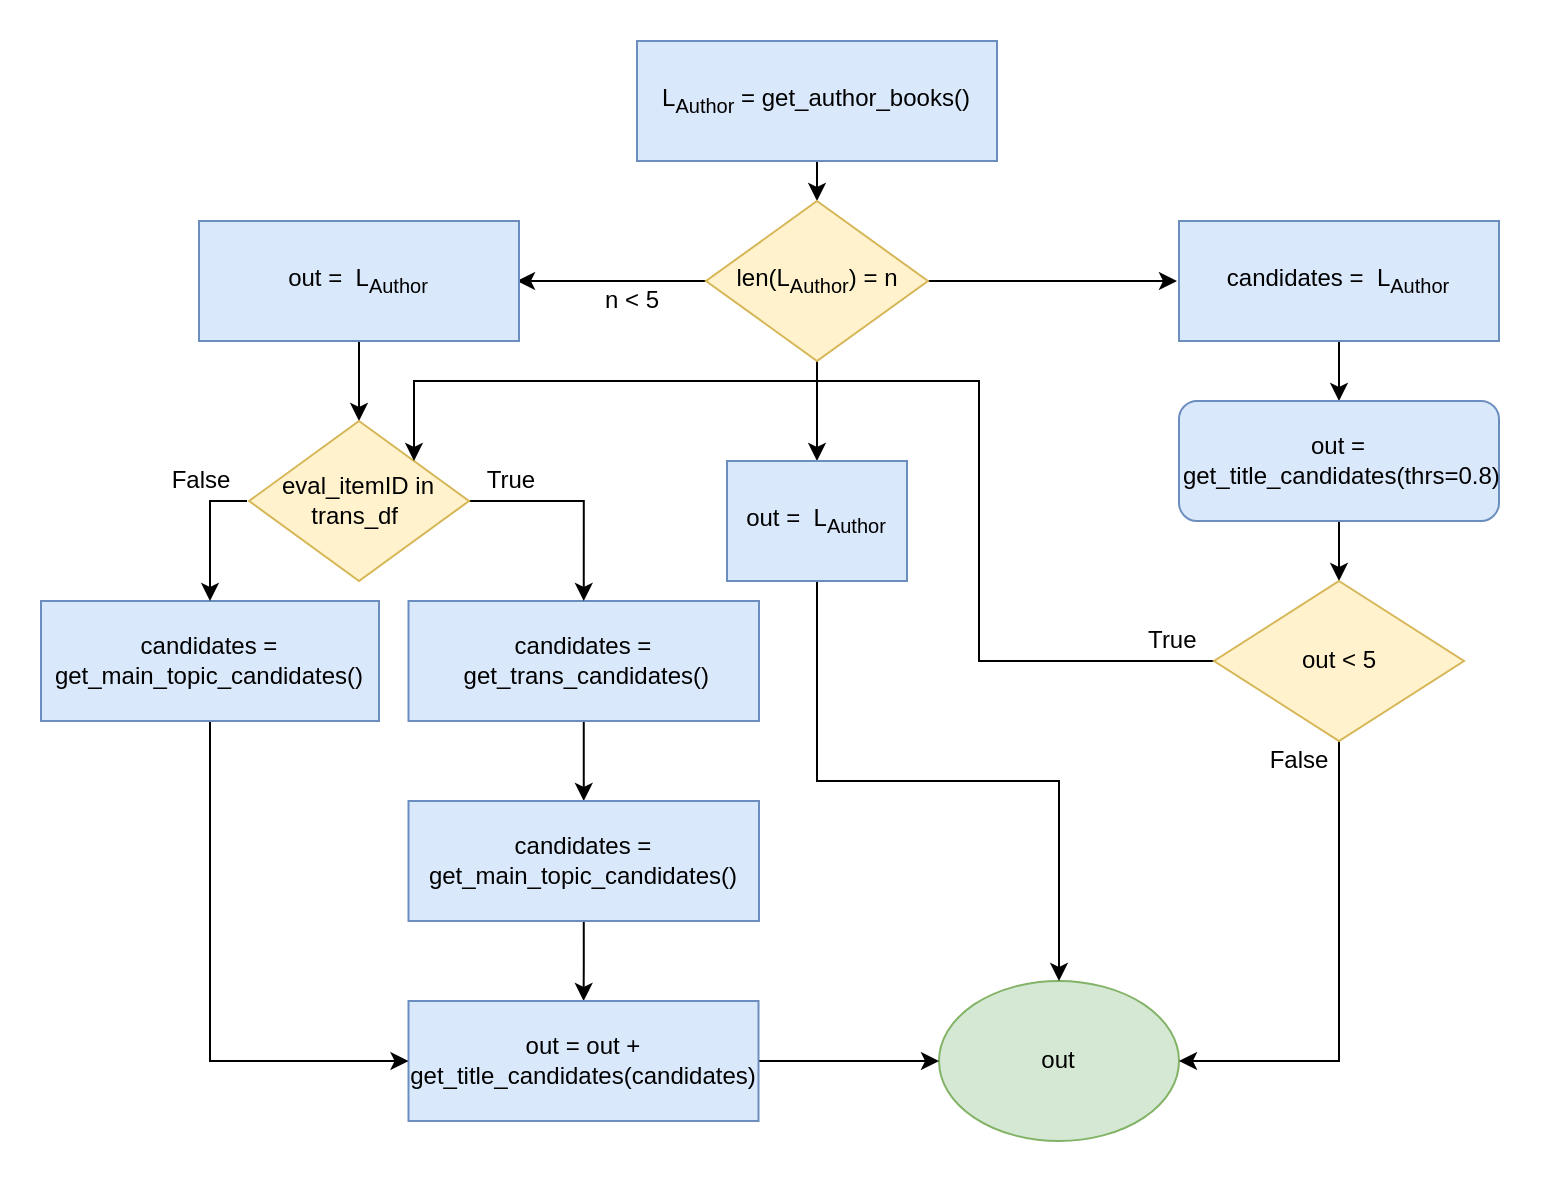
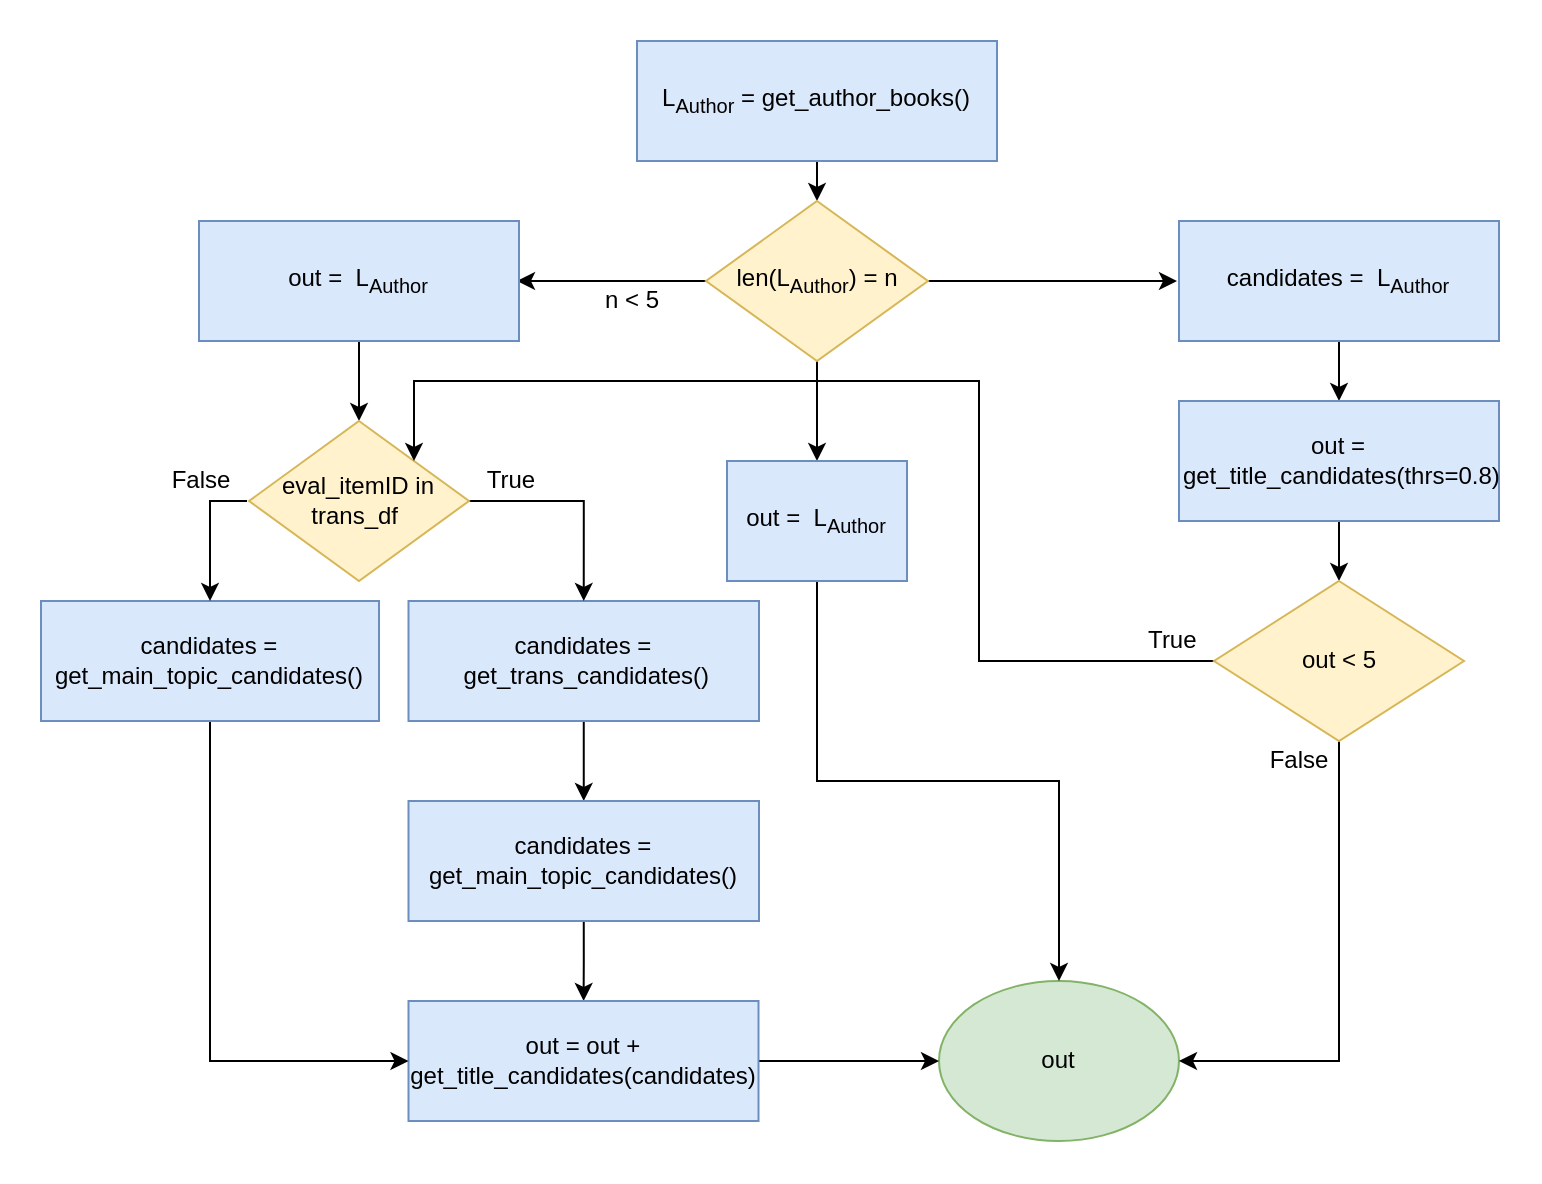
node "out = get_title_candidates(thrs=0.8)": shape rounded rectangle -> rectangle
